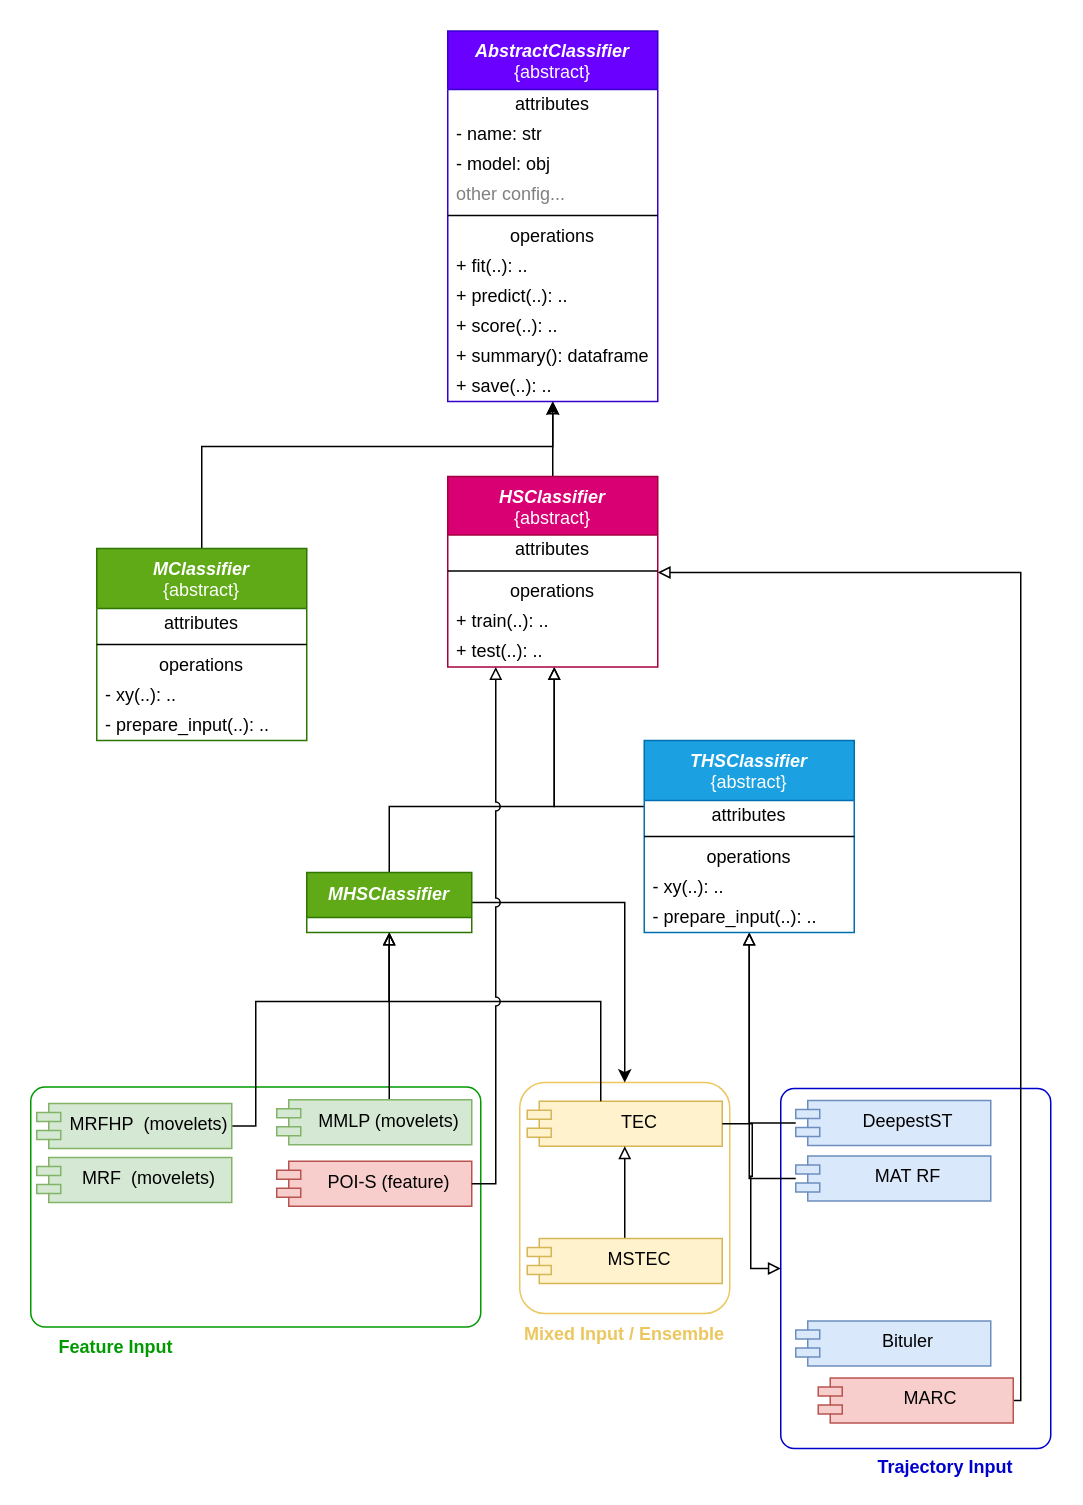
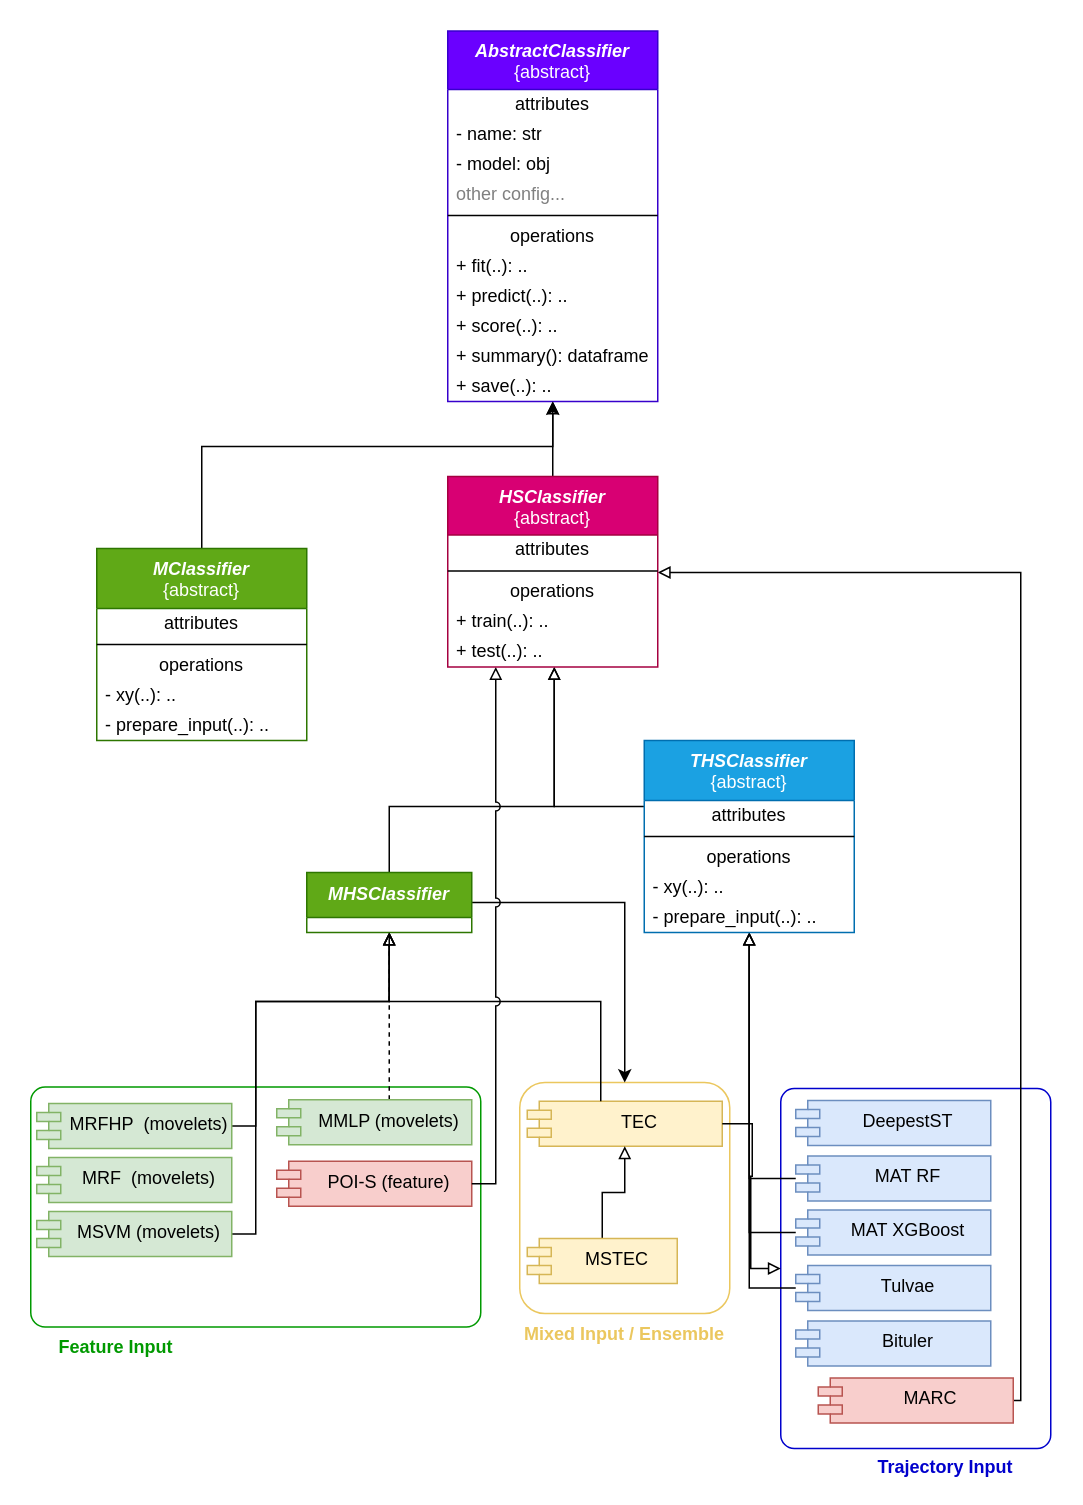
edge "MMLP (movelets)" -> "MHSClassifier": style solid -> dashed
edge "DeepestST" -> "THSClassifier {abstract}": removed
edge "MSVM (movelets)" -> "MHSClassifier": added
edge "MAT XGBoost" -> "THSClassifier {abstract}": added
node "MAT XGBoost": added
node "MSVM (movelets)": added
node "MSTEC": size 195x45 -> 150x45
edge "Tulvae" -> "THSClassifier {abstract}": added
node "Tulvae": added
